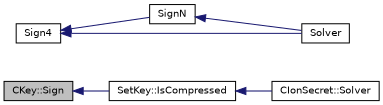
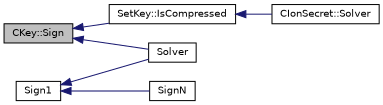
edge "Solver" -> "SignN": now "Solver" -> "CKey::Sign"
node "Sign4": label "Sign4" -> "Sign1"
